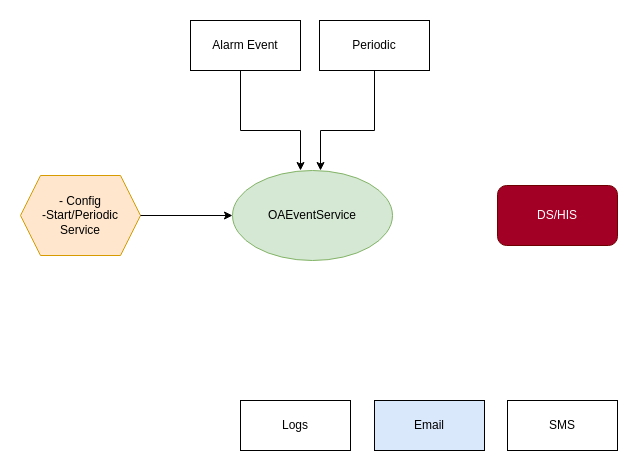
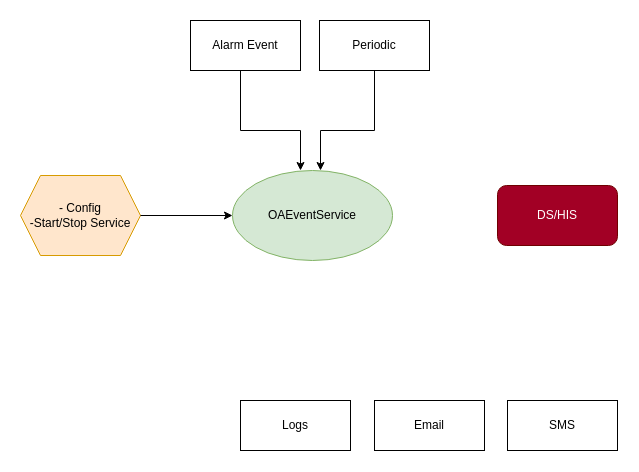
node "- Config -Start/Periodic Service": label "- Config -Start/Periodic Service" -> "- Config -Start/Stop Service"
node "Email": fillcolor #dae8fc -> #ffffff
